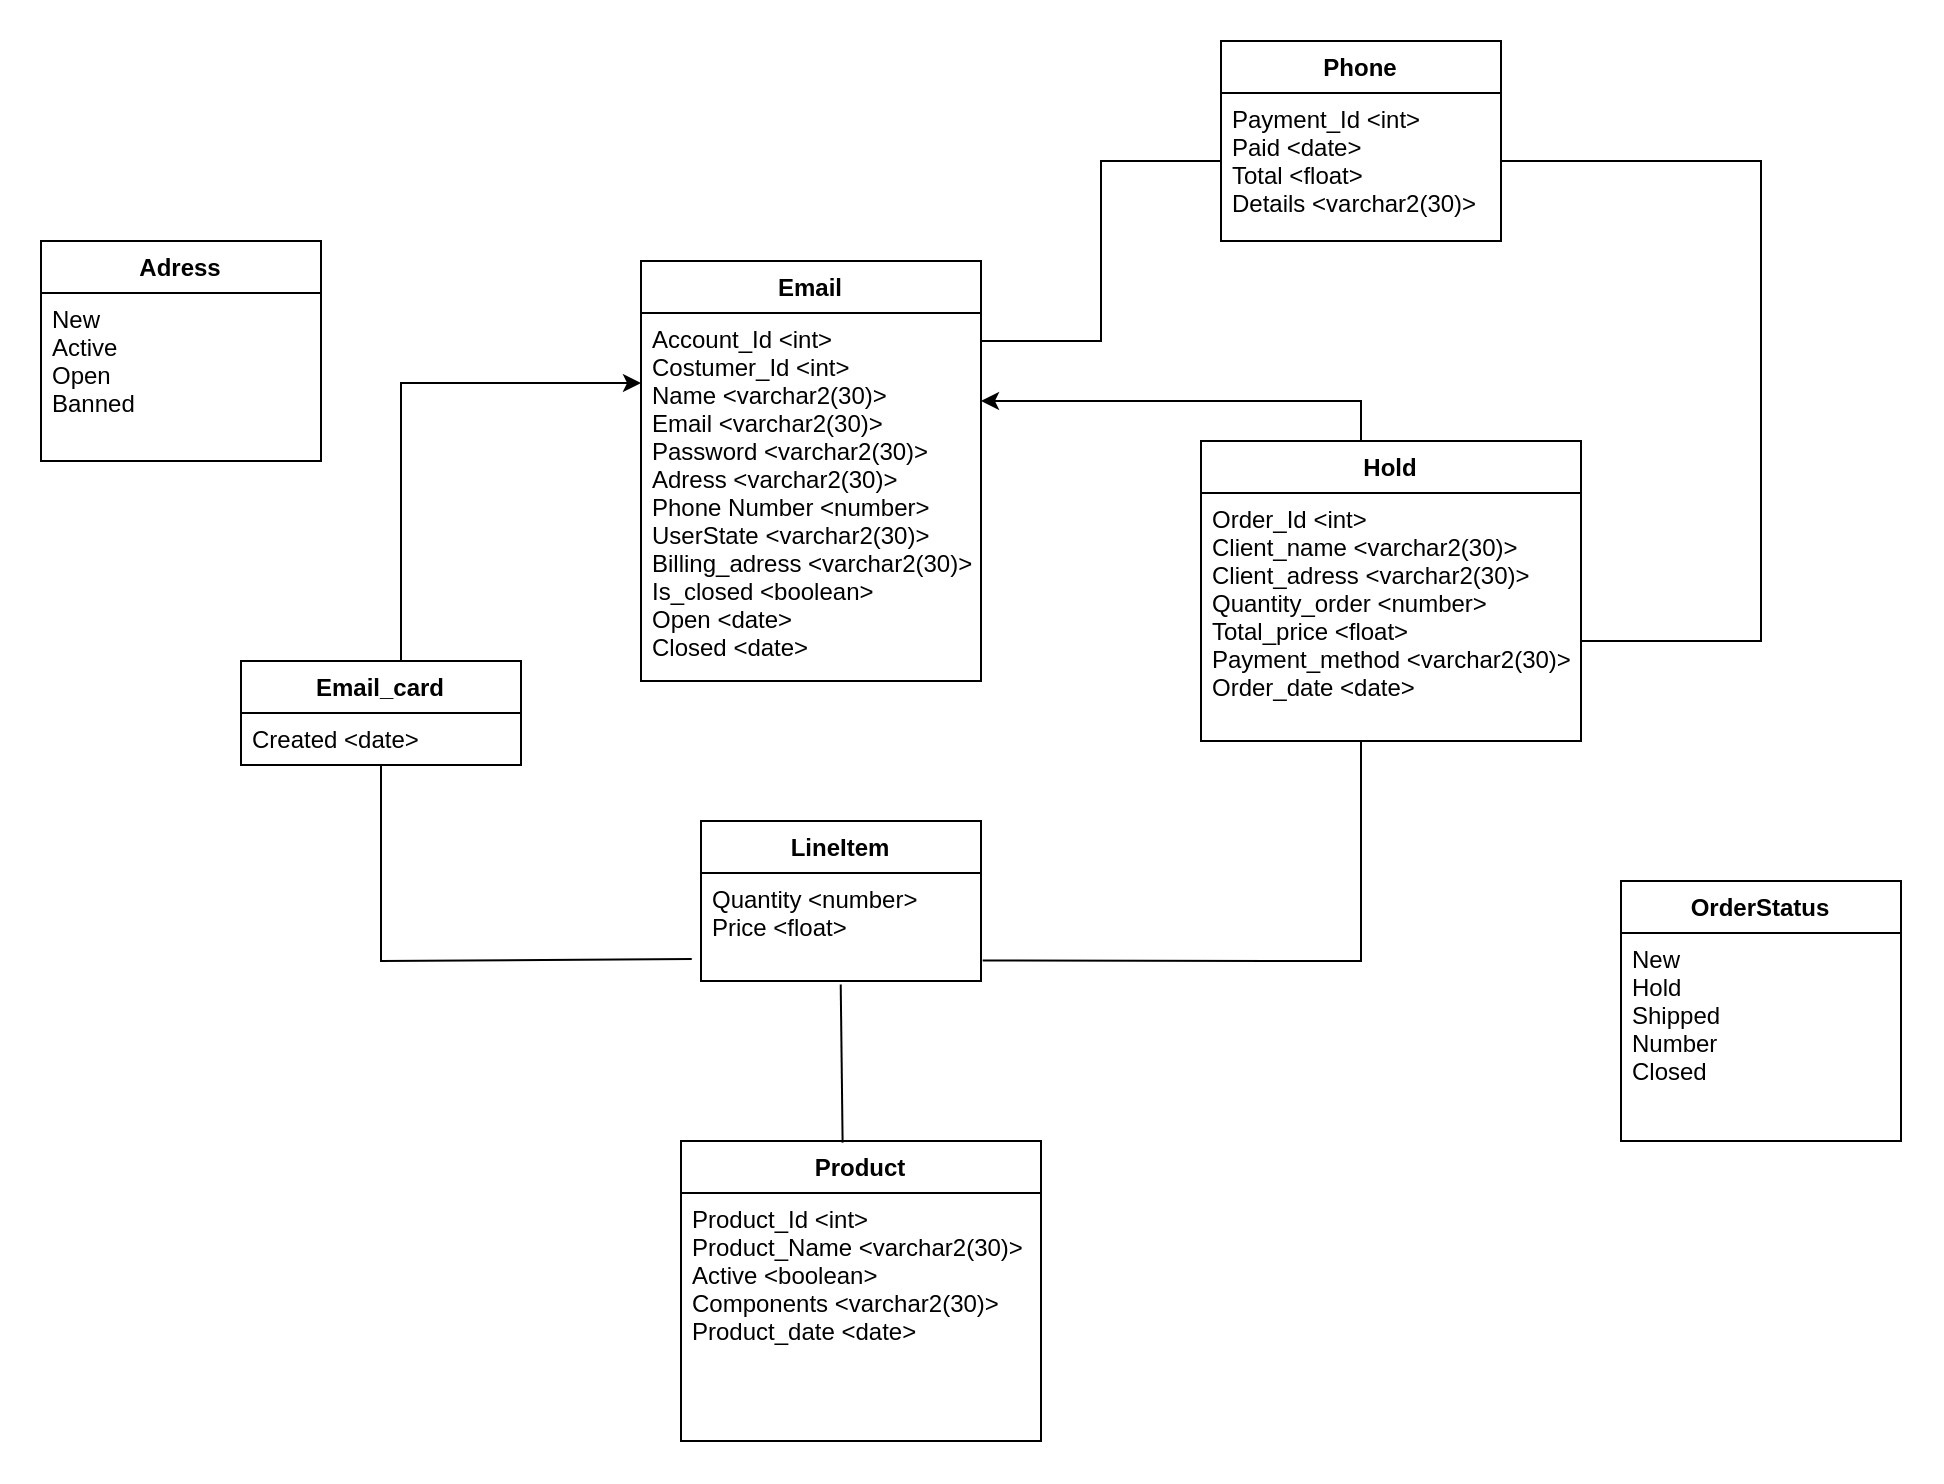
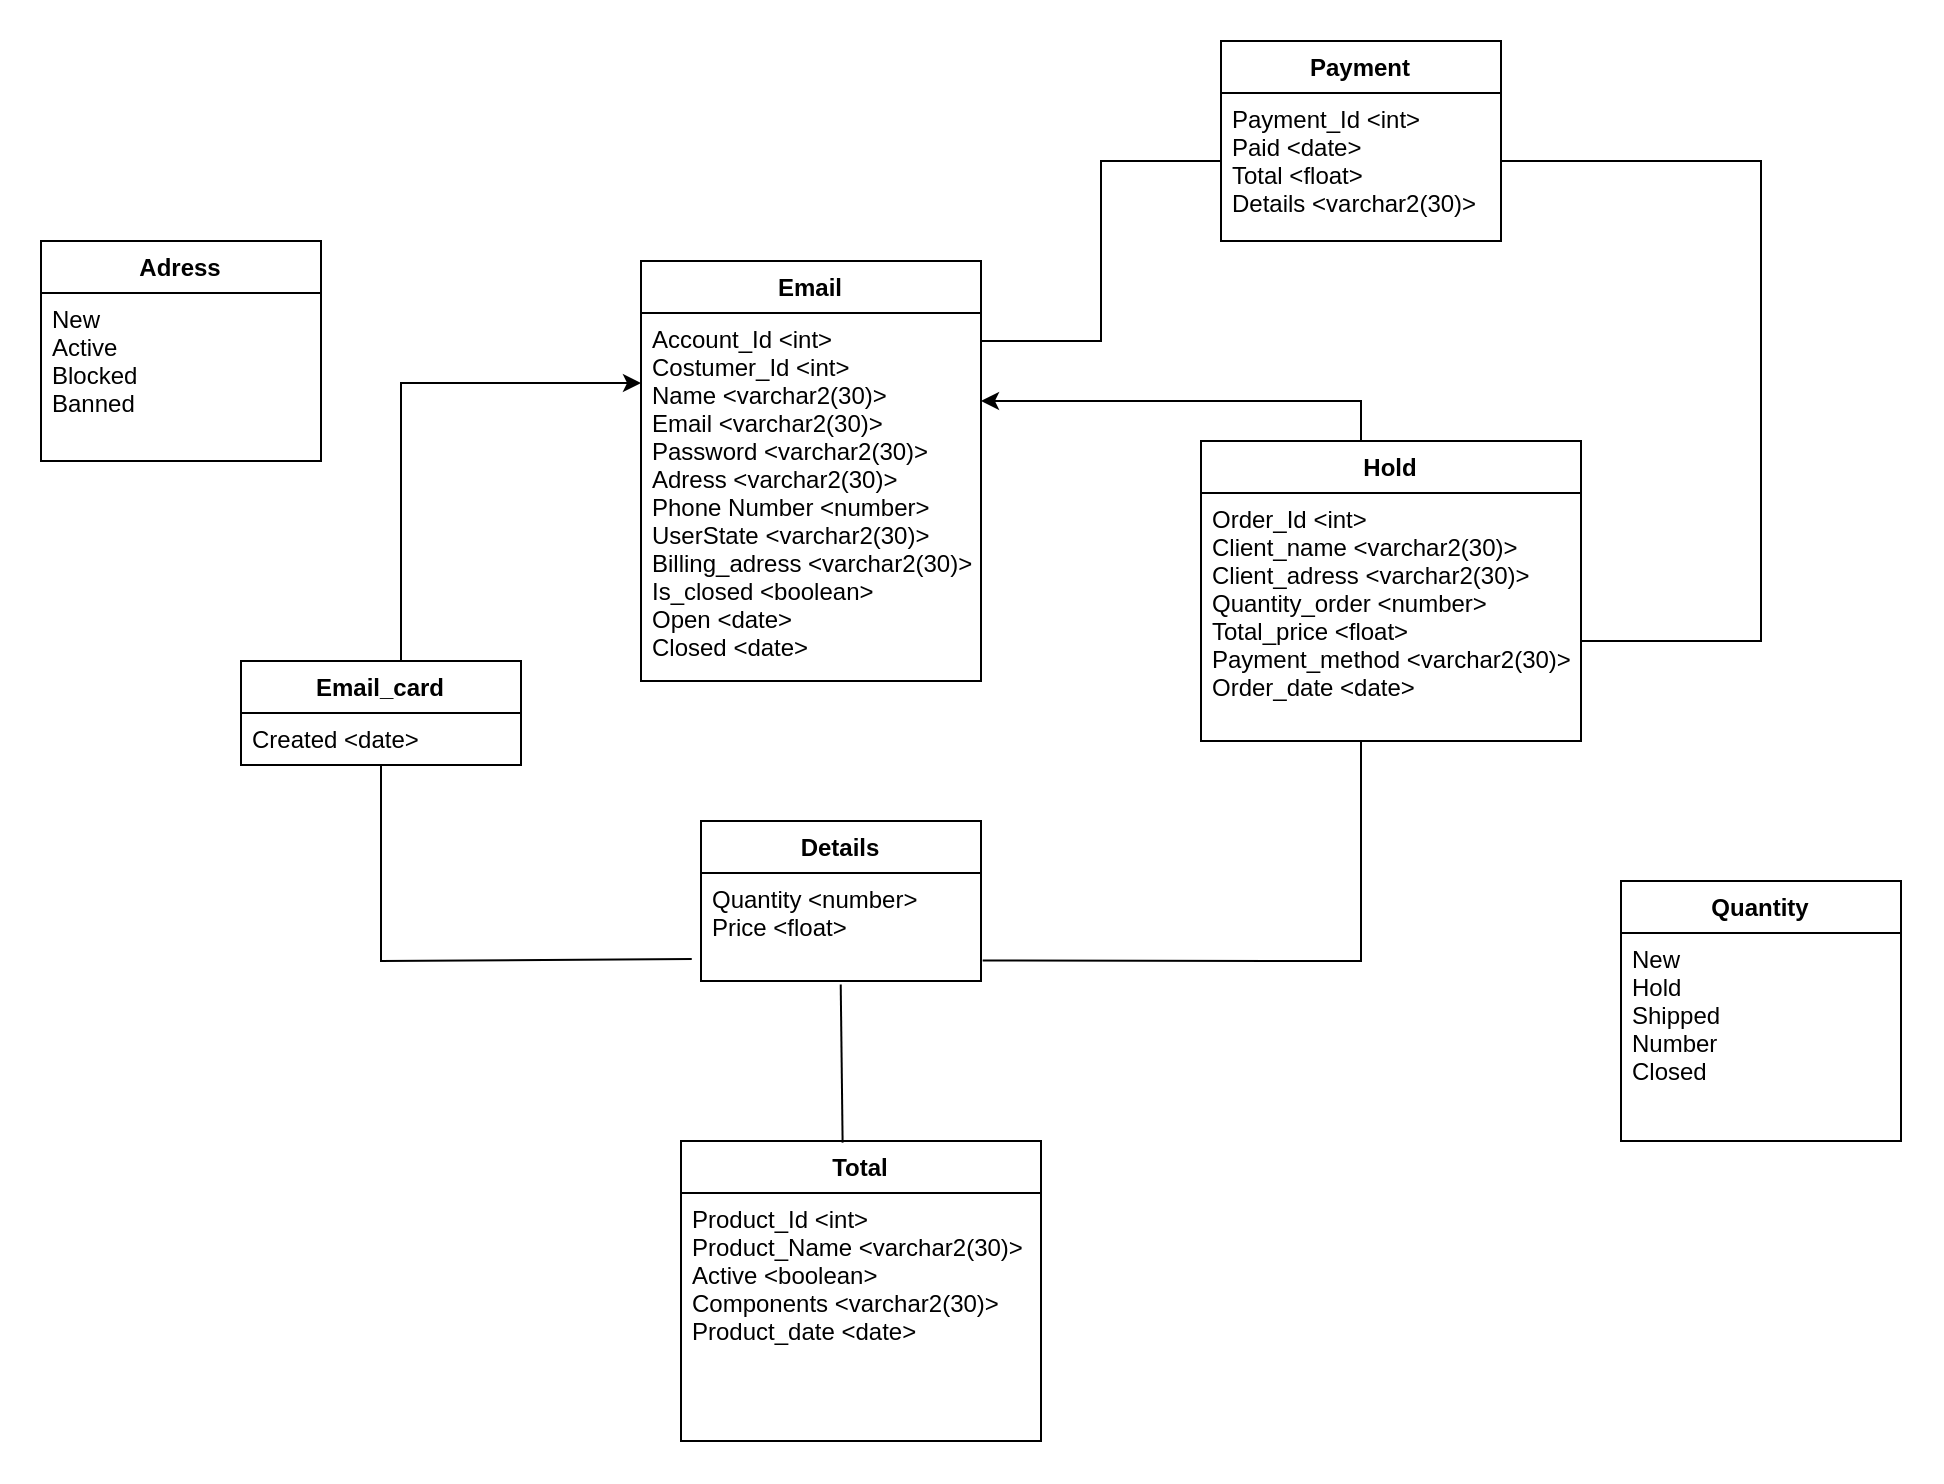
node "Phone": label "Phone" -> "Payment"
node "New Active Open Banned": label "New Active Open Banned" -> "New Active Blocked Banned"
node "LineItem": label "LineItem" -> "Details"
node "OrderStatus": label "OrderStatus" -> "Quantity"
node "Product": label "Product" -> "Total"
